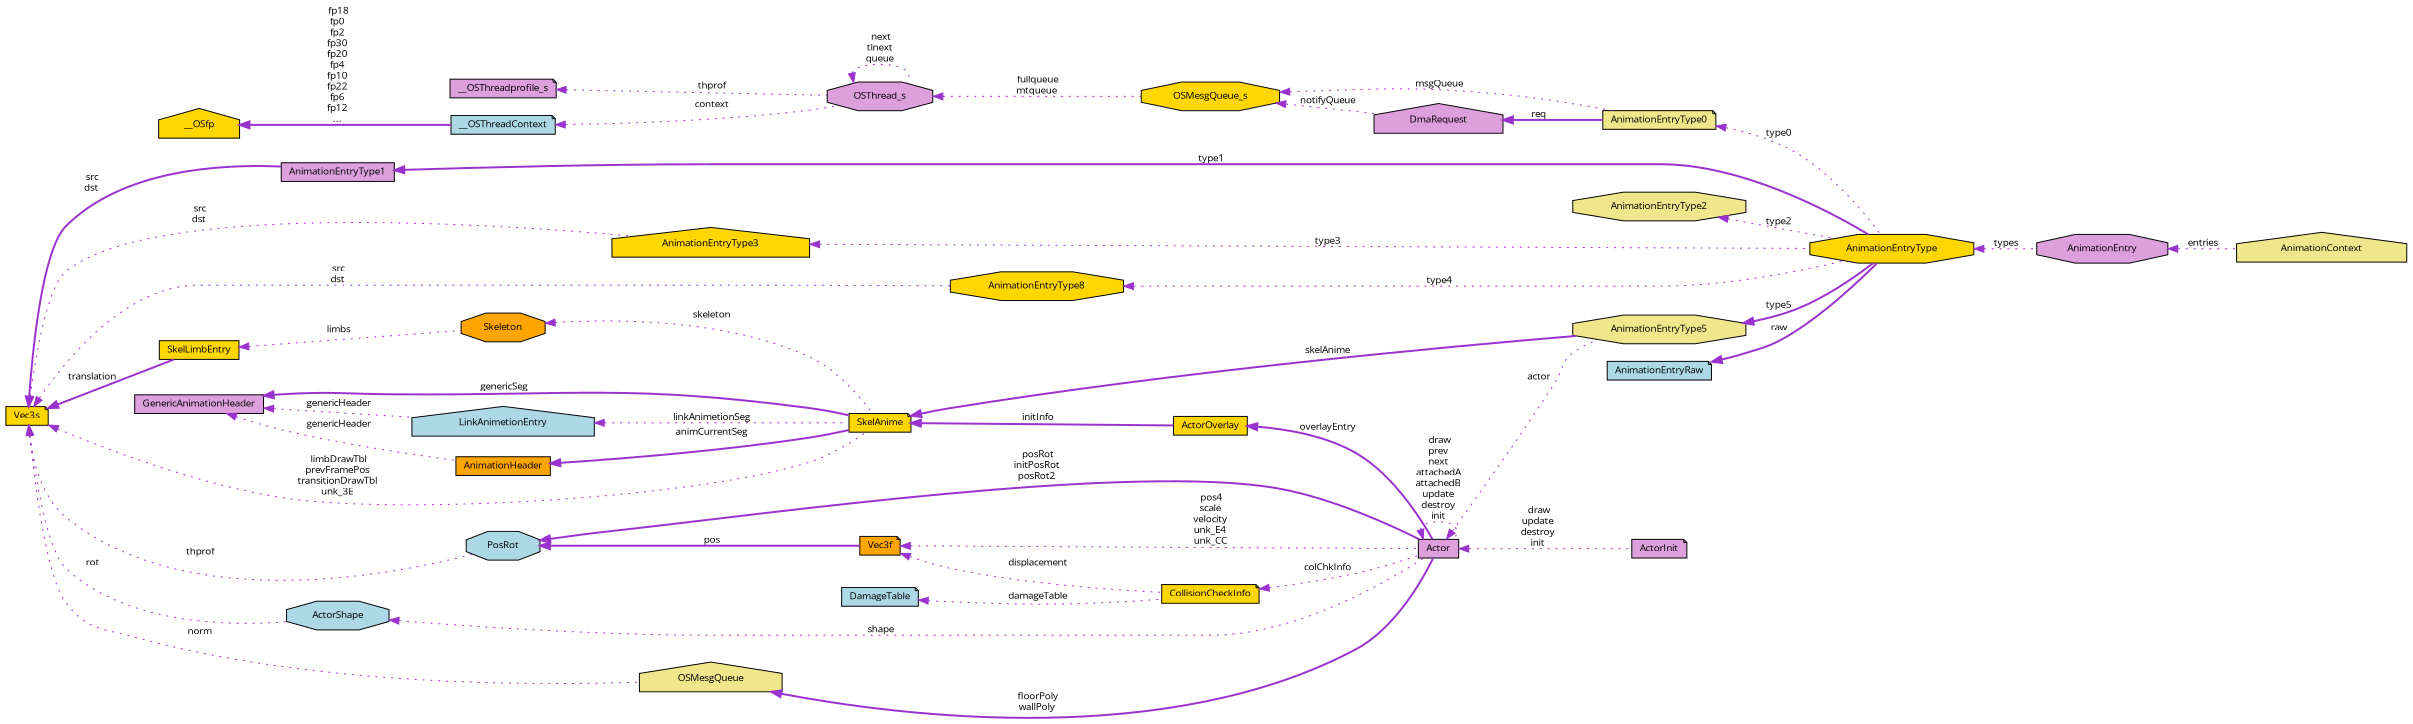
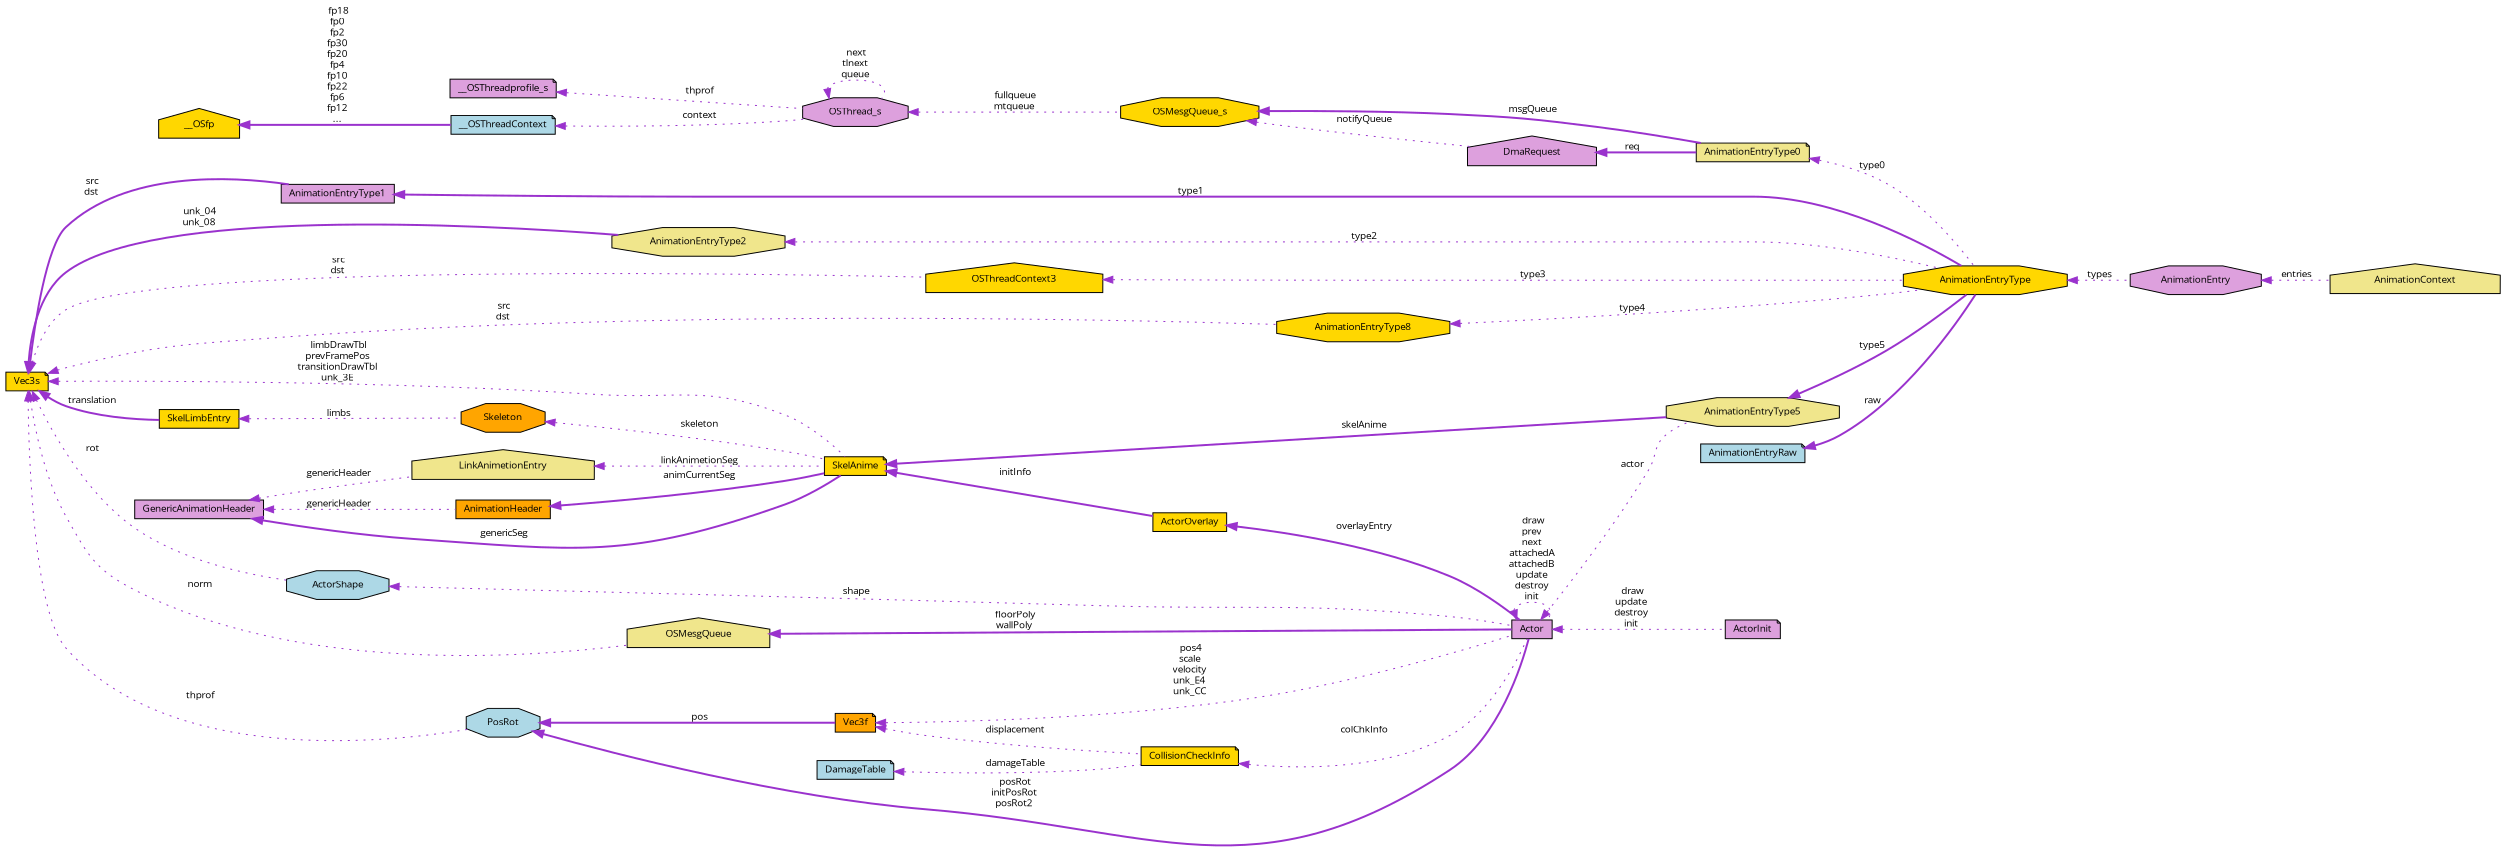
edge "AnimationEntryType0" -> "OSMesgQueue_s": style dotted -> bold
edge "AnimationEntryType2" -> "Vec3s": added, label "unk_04 unk_08"
node "AnimationEntryType3": label "AnimationEntryType3" -> "OSThreadContext3"
node "LinkAnimetionEntry": fillcolor lightblue -> khaki
